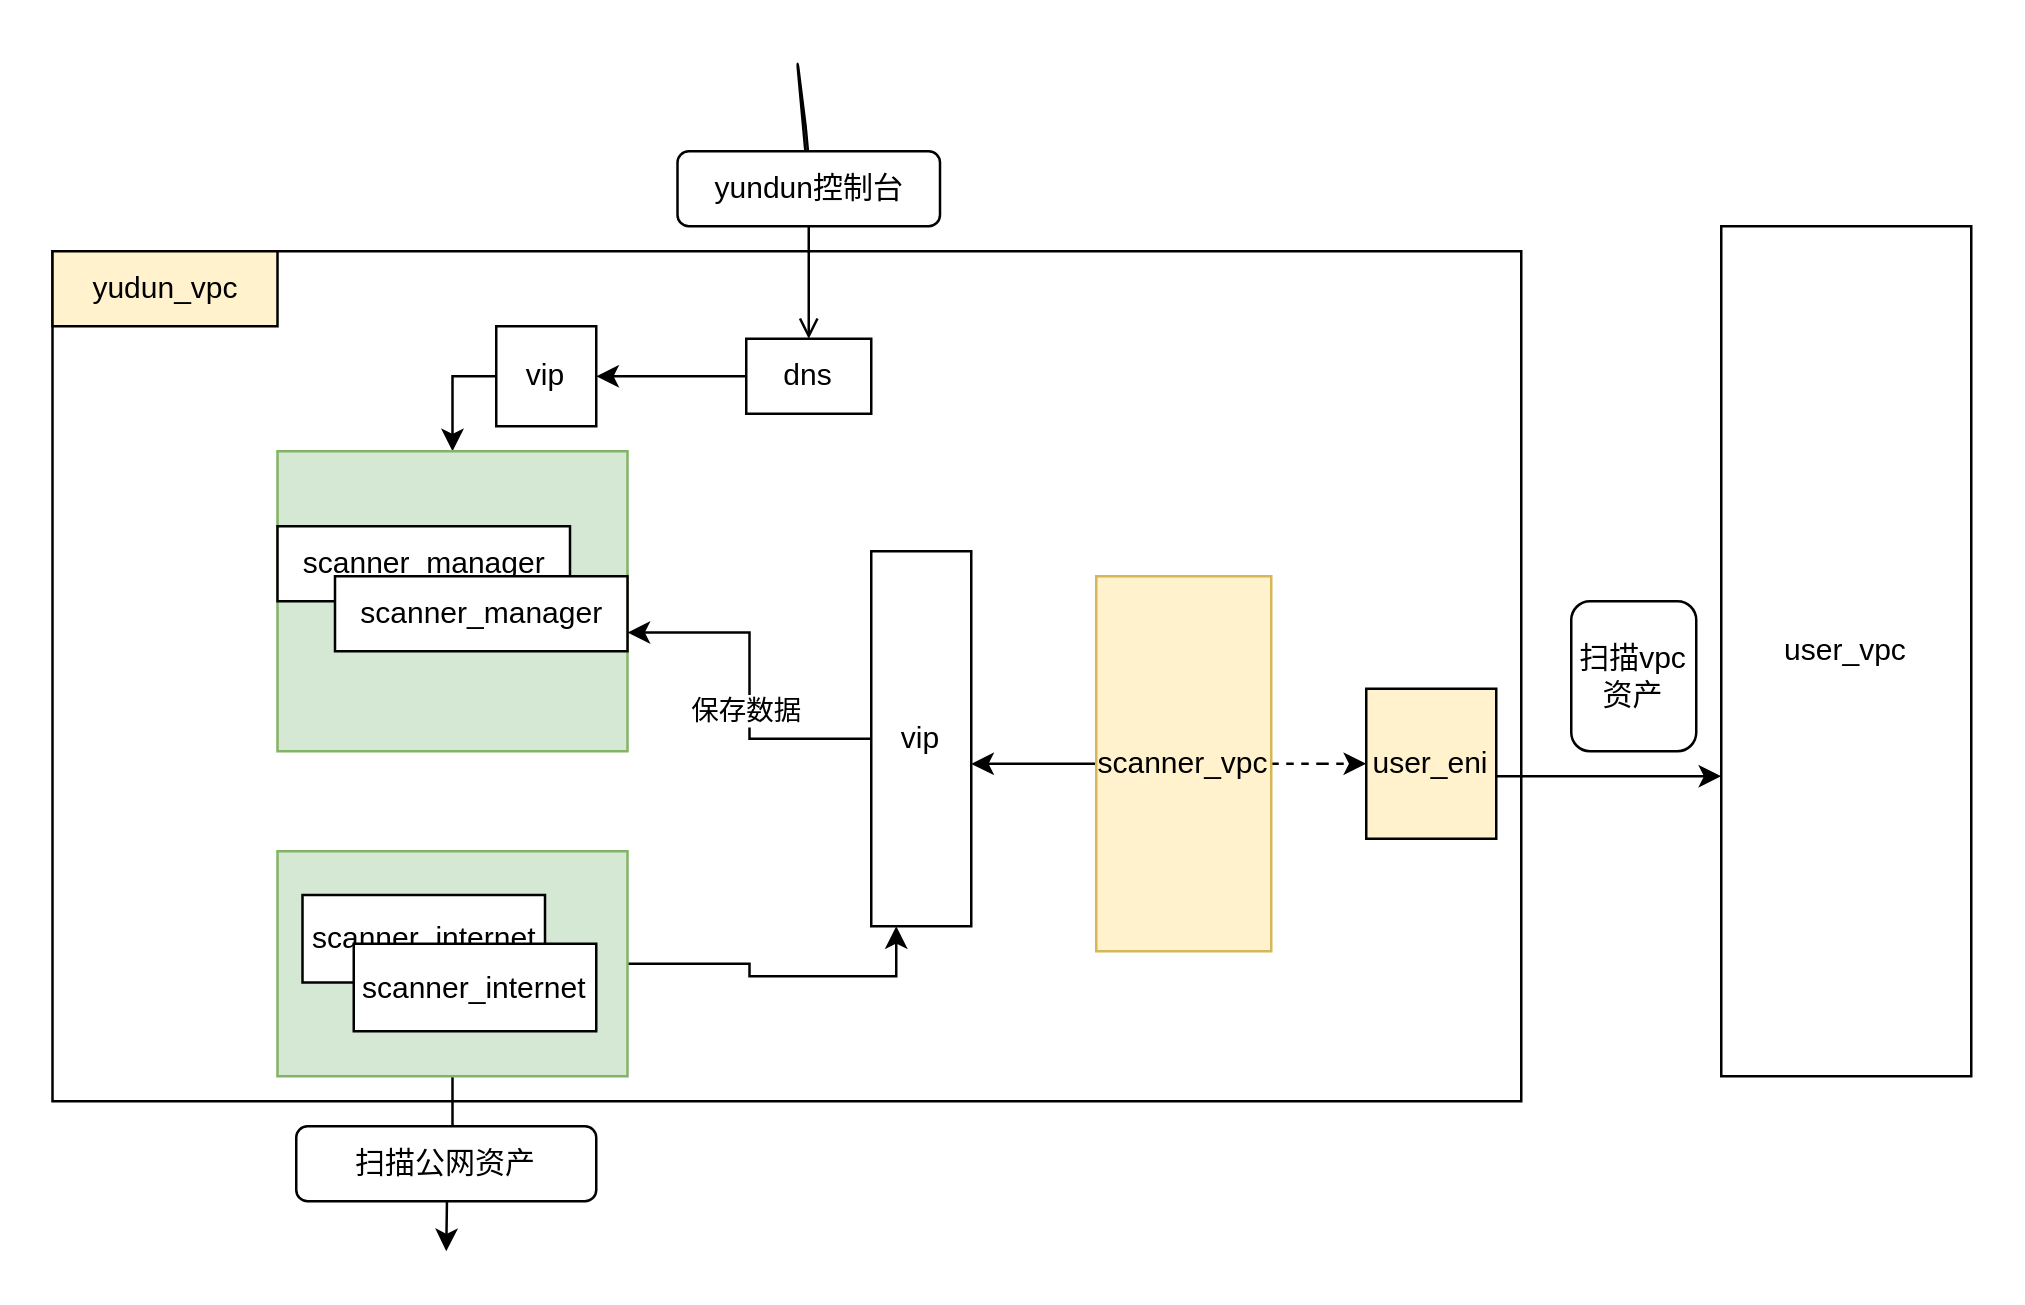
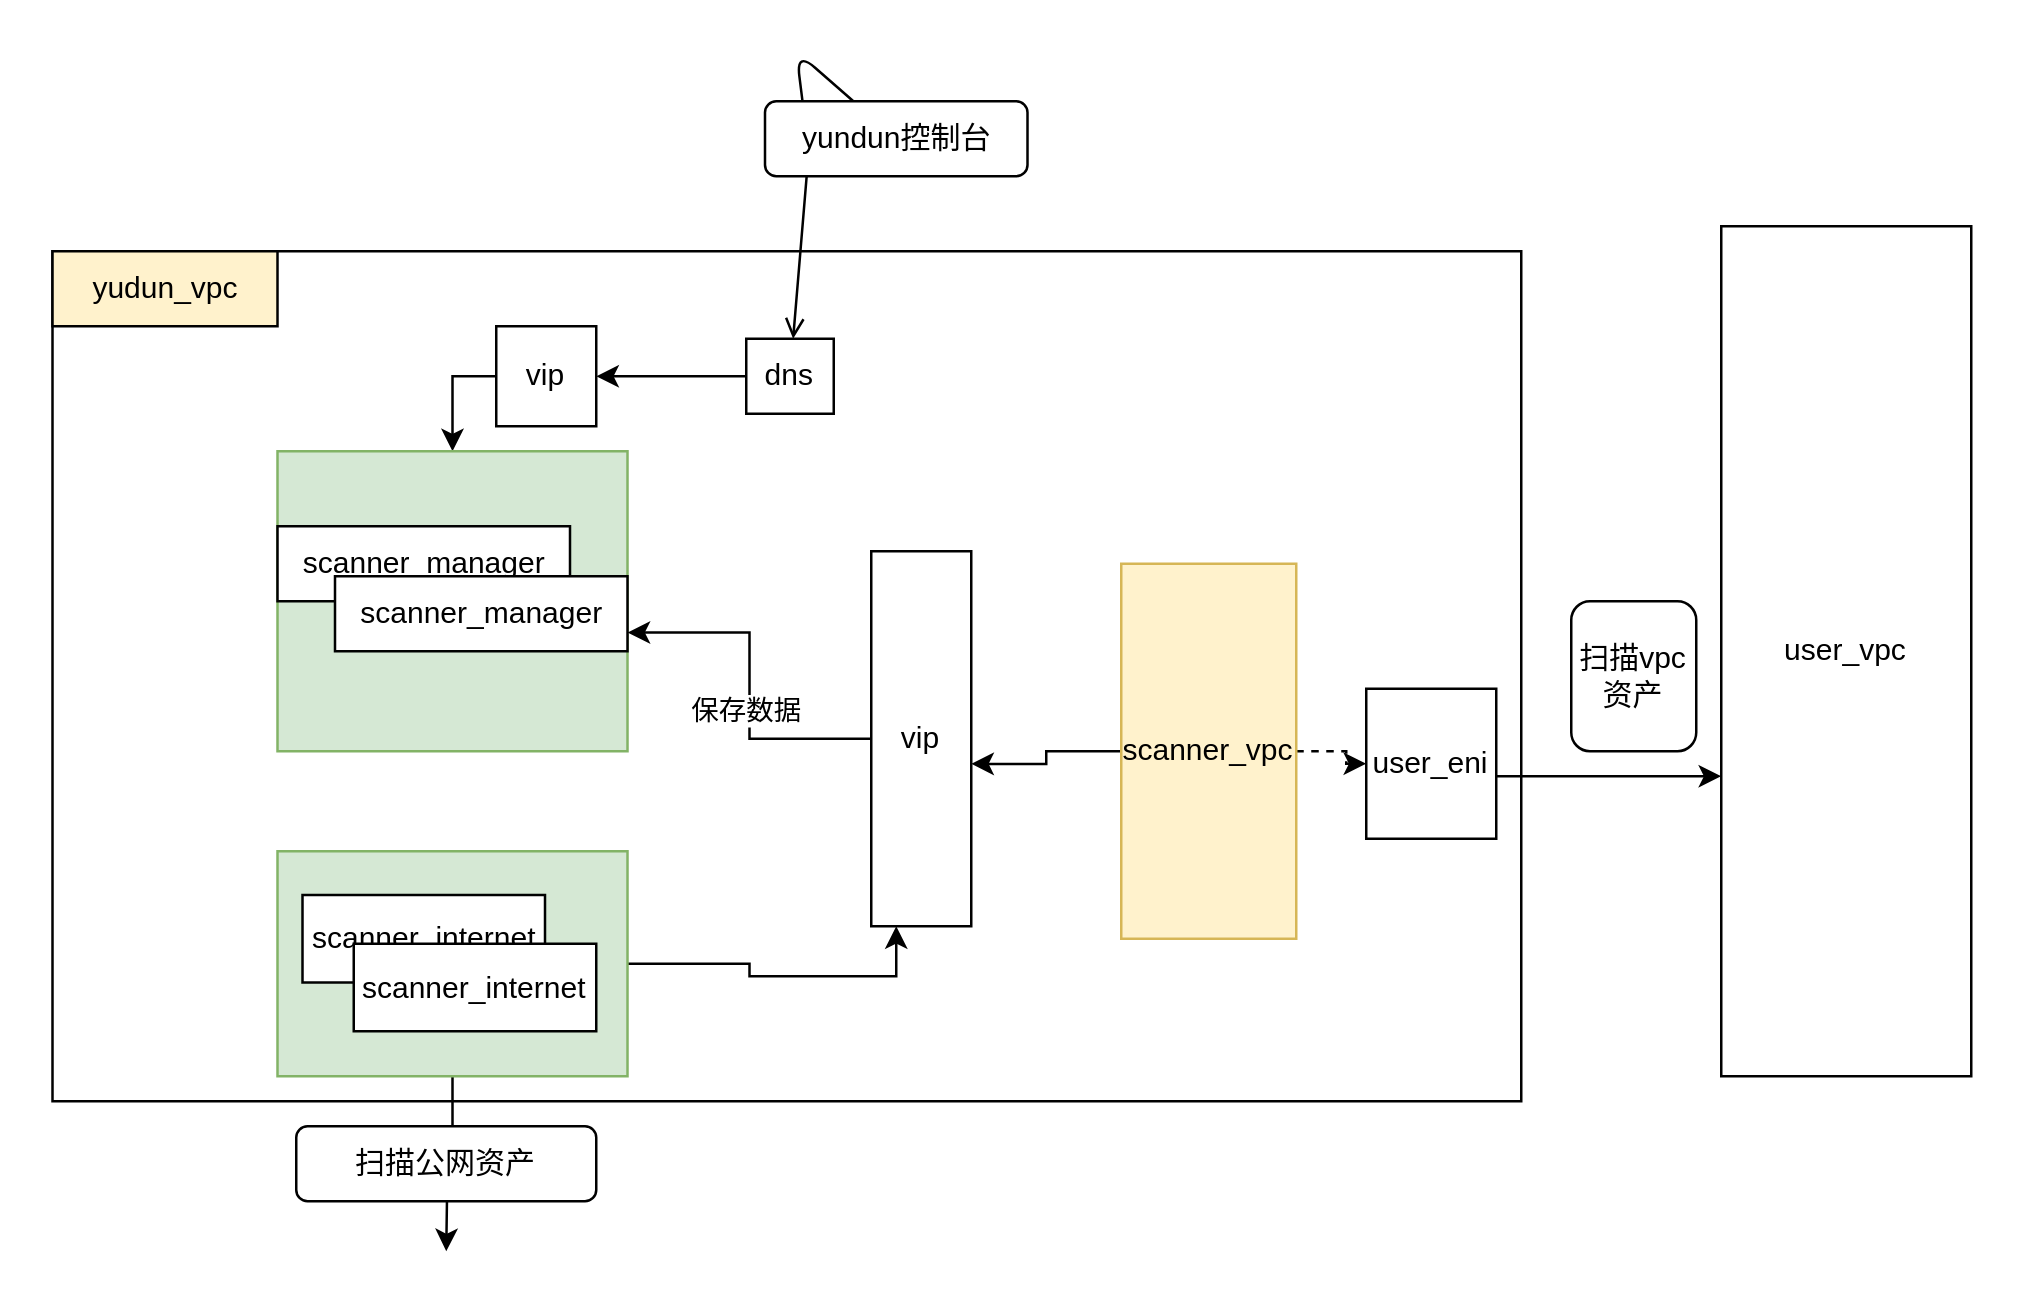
node "yundun控制台": moved (809, 189) -> (896, 139)
node "dns": size 125x75 -> 88x75
node "scanner_vpc": moved (1184, 764) -> (1209, 751)
node "user_eni": fillcolor #fff2cc -> #ffffff
